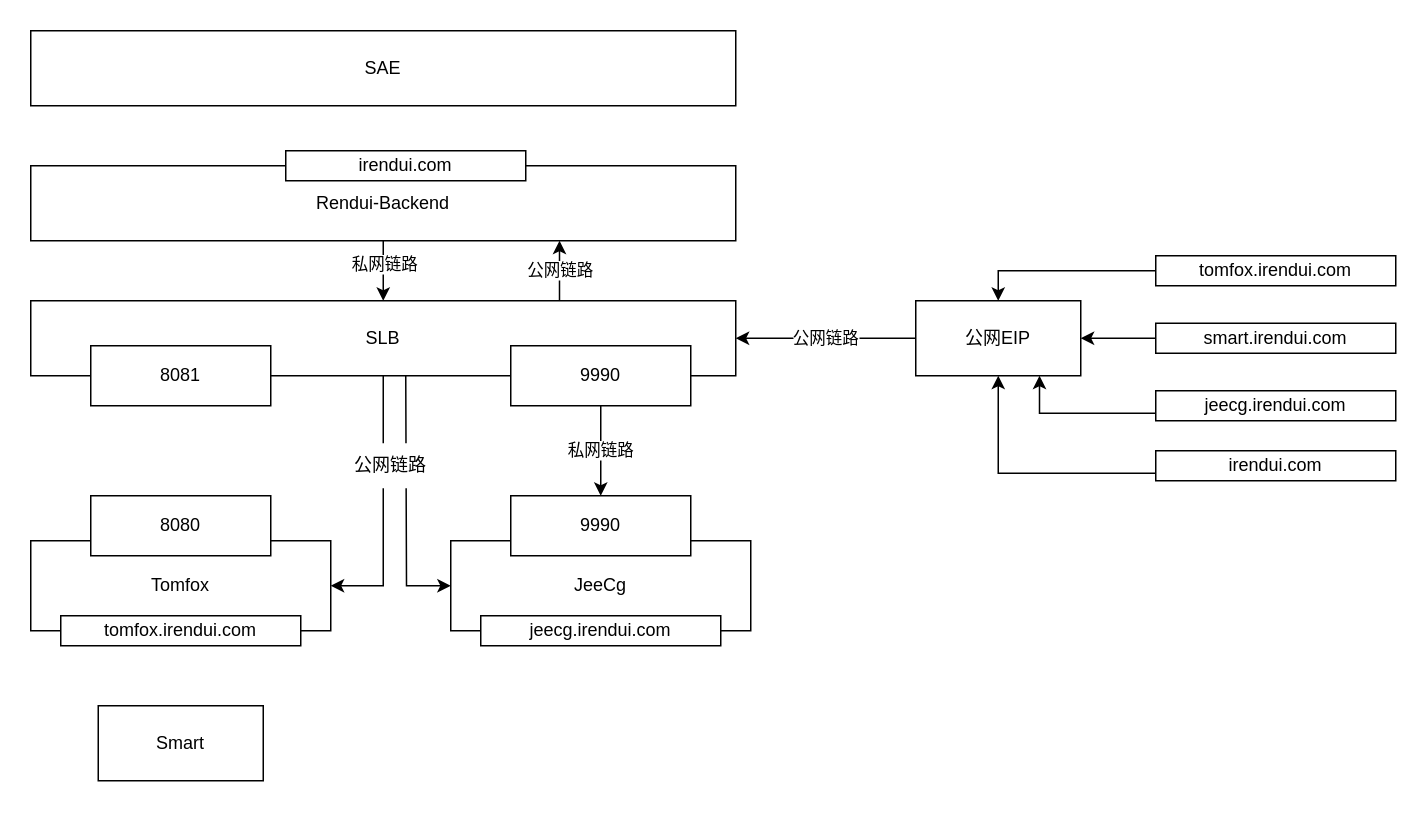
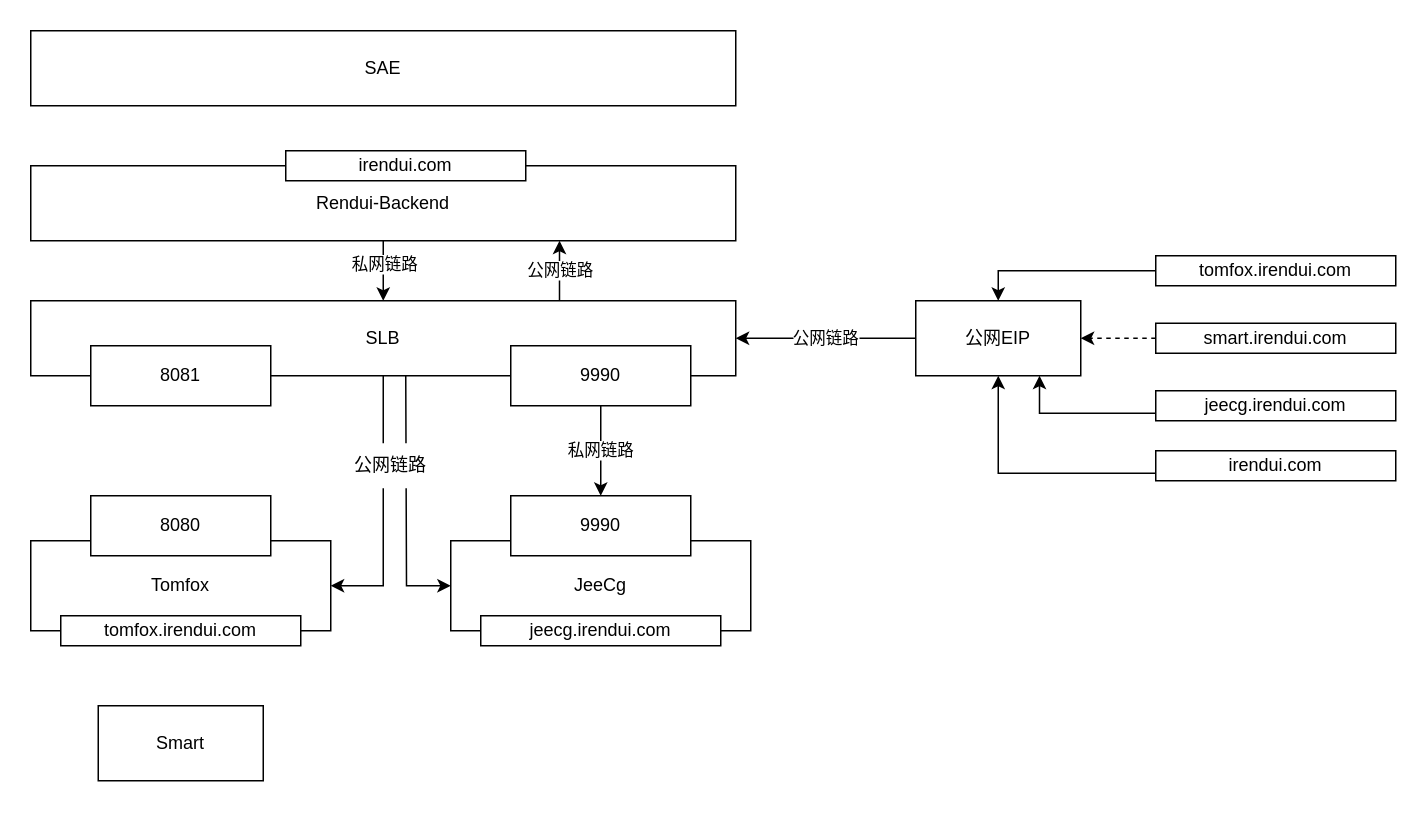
edge "smart.irendui.com" -> "公网EIP": style solid -> dashed
